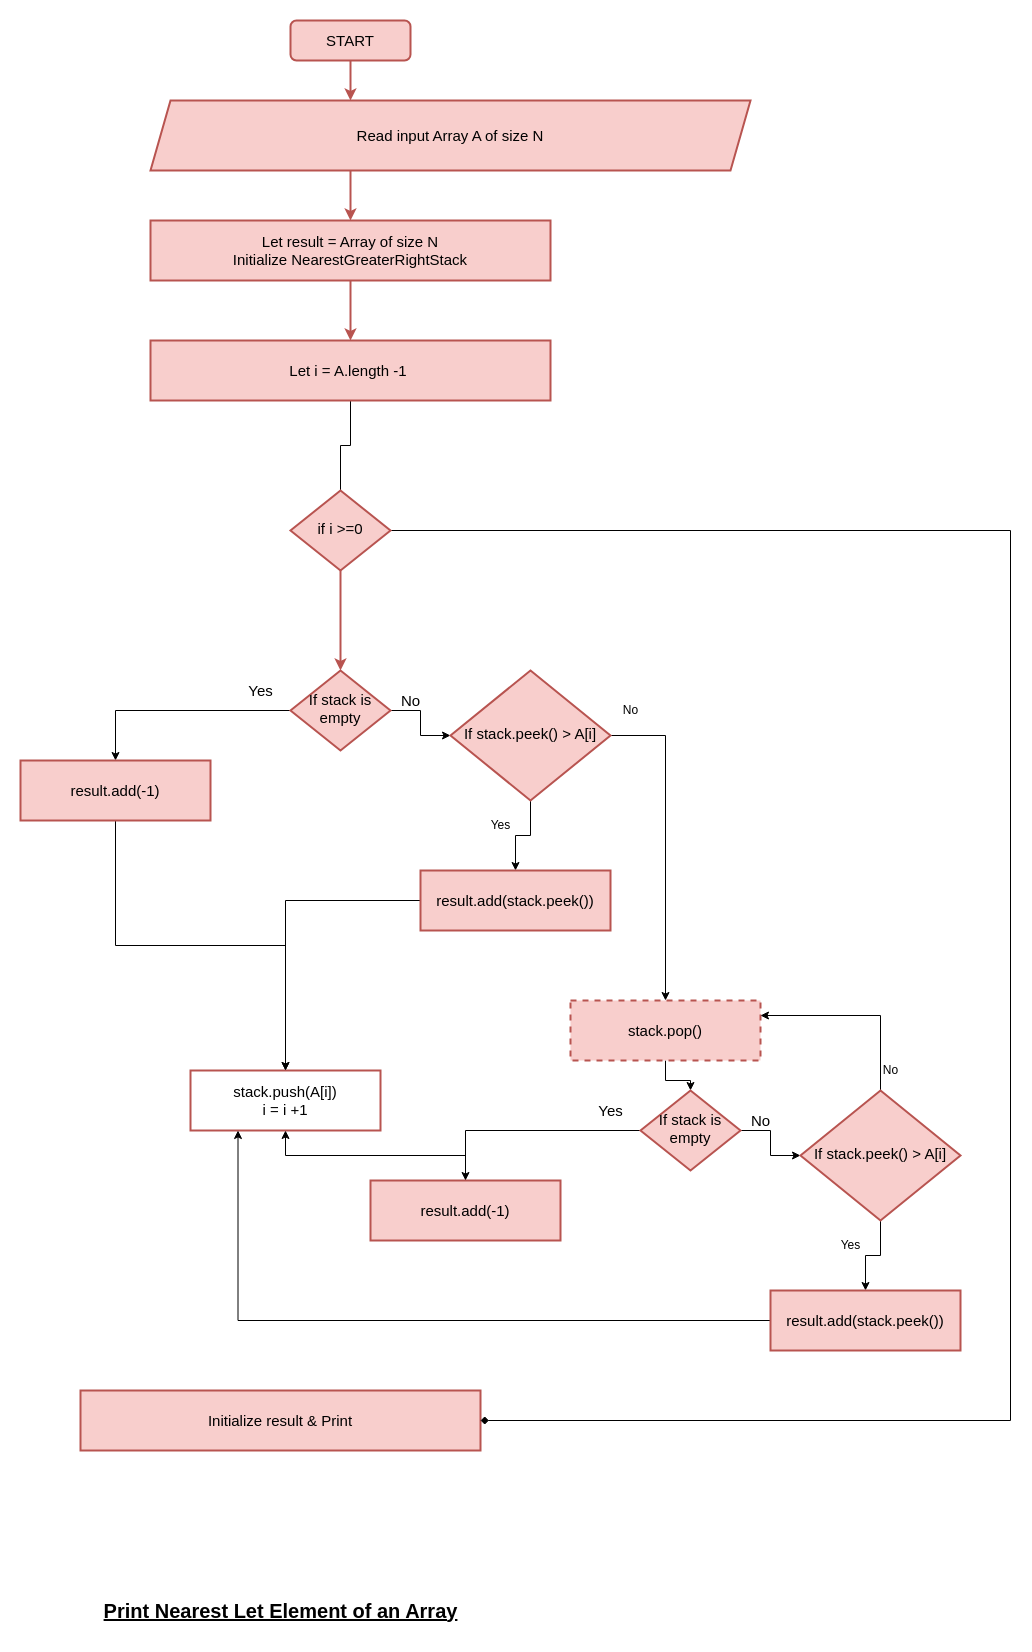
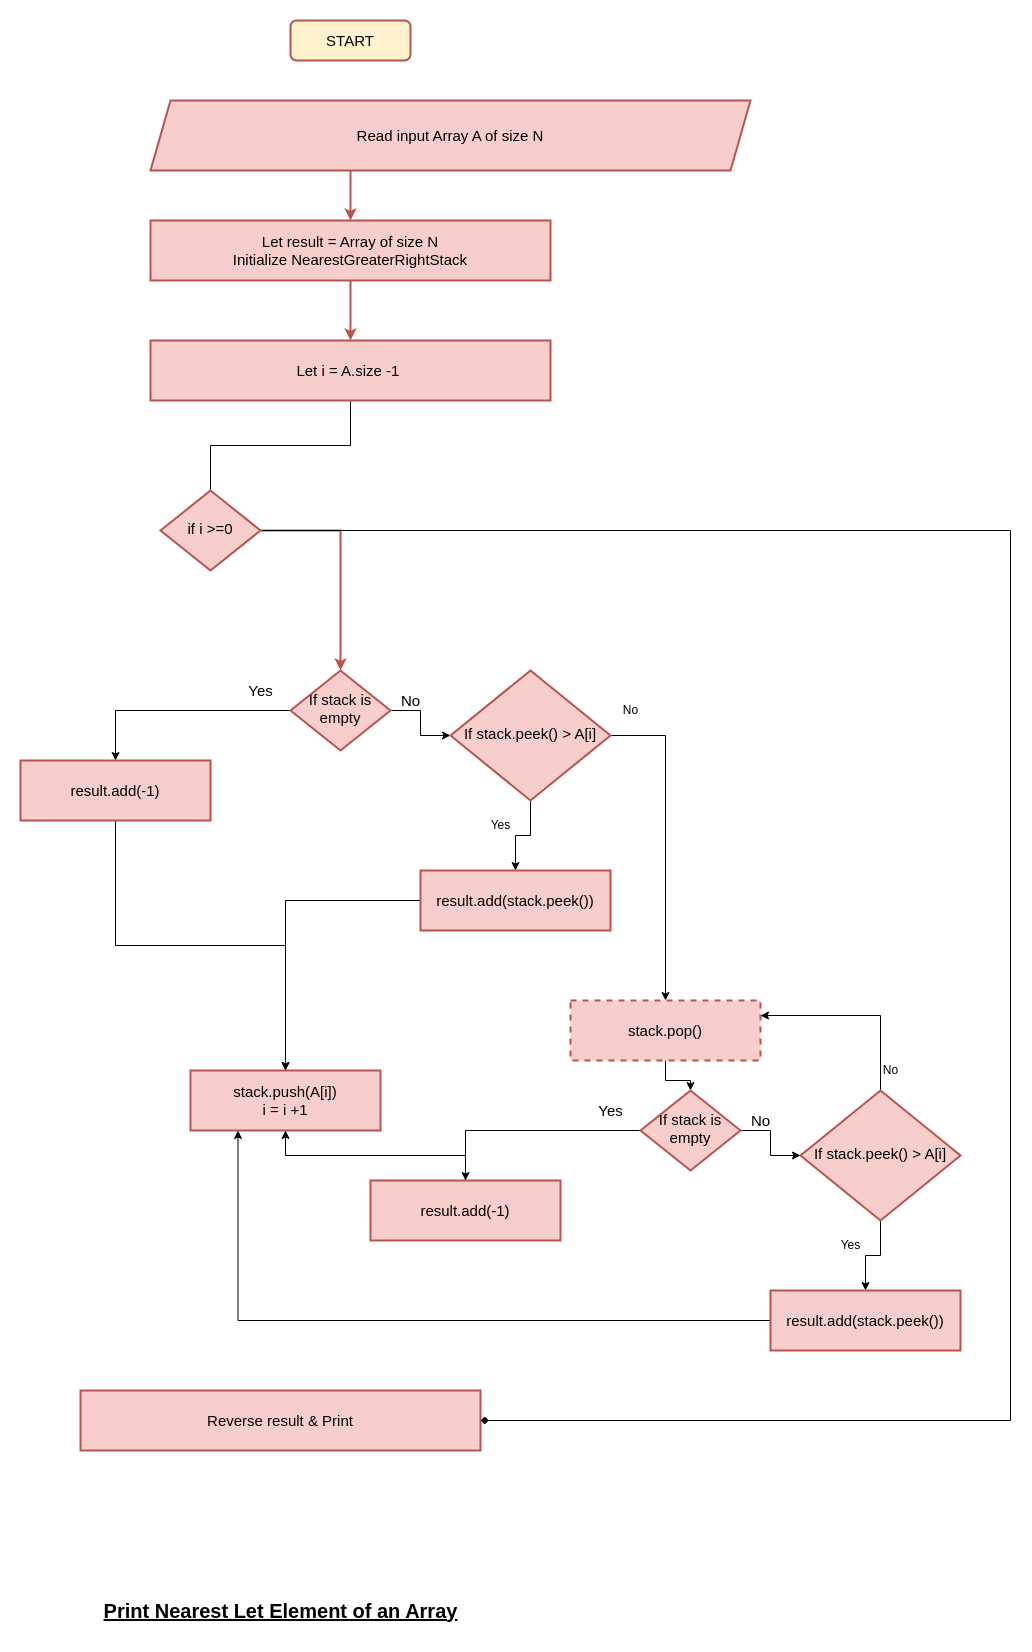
node "START": fillcolor #f8cecc -> #fff2cc
edge "START" -> "Read input Array A of size N": removed
node "Let i = A.length -1": label "Let i = A.length -1" -> "Let i = A.size -1"
node "if i >=0": moved (341, 531) -> (211, 531)
node "stack.push(A[i]) i = i +1": fillcolor #ffffff -> #f8cecc
node "Initialize result & Print": label "Initialize result & Print" -> "Reverse result & Print"
